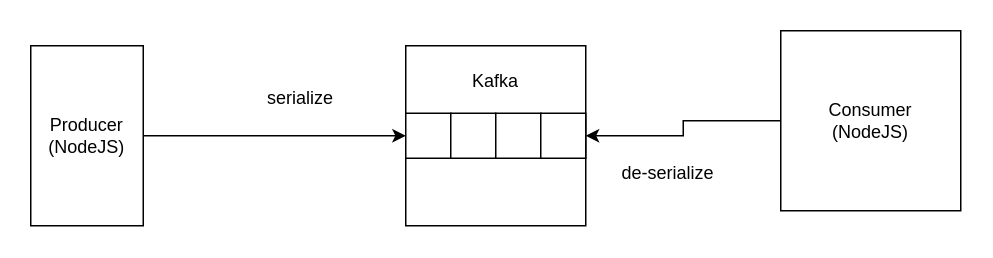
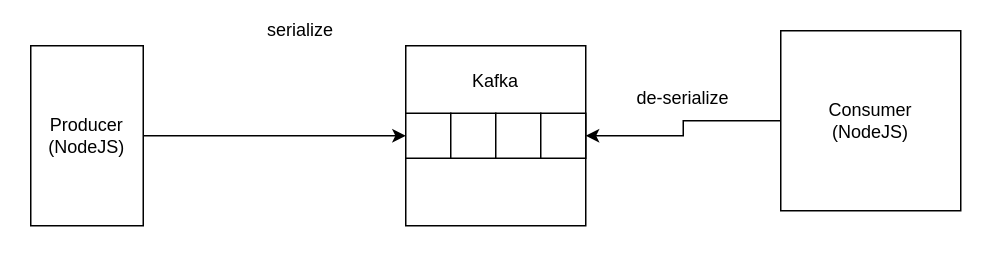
node "serialize": moved (301, 98) -> (301, 31)
node "de-serialize": moved (668, 173) -> (683, 98)
